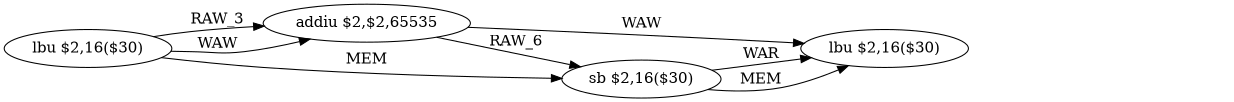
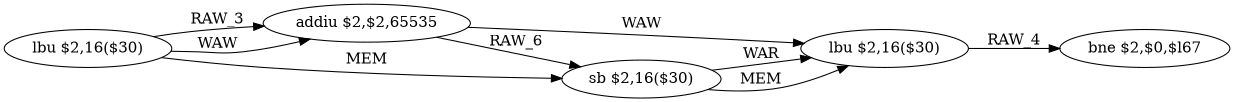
node "bne $2,$0,$l67": added
